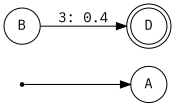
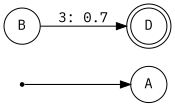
edge "B" -> "D": label "3: 0.4" -> "3: 0.7"
